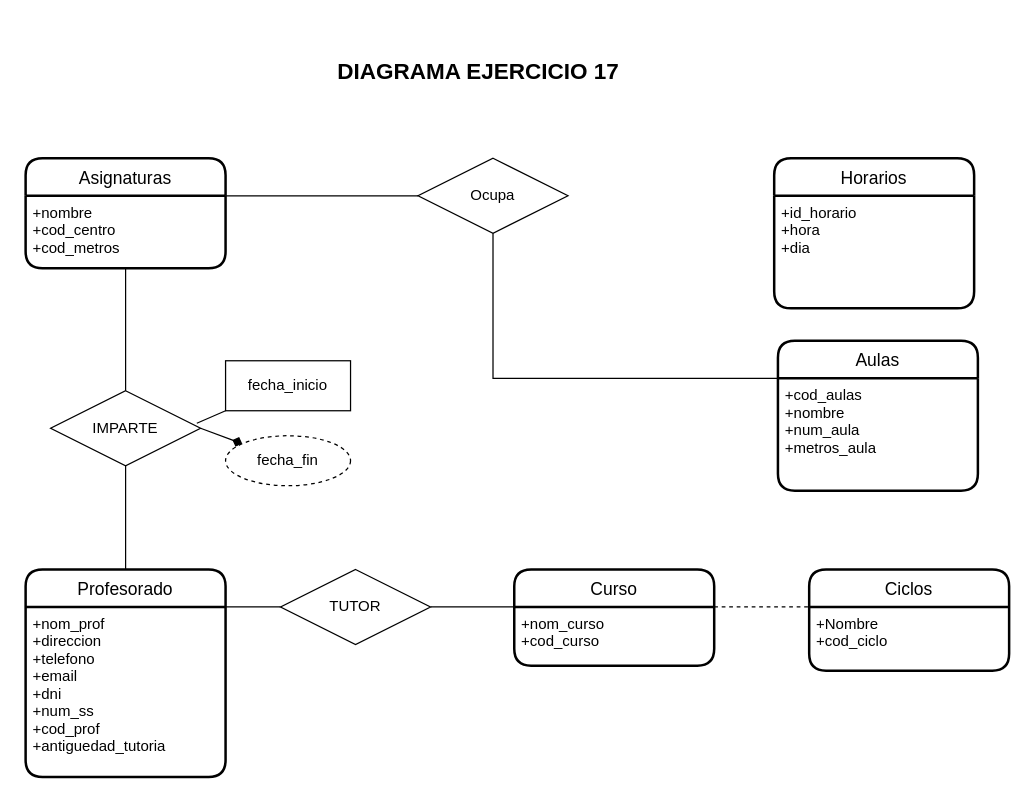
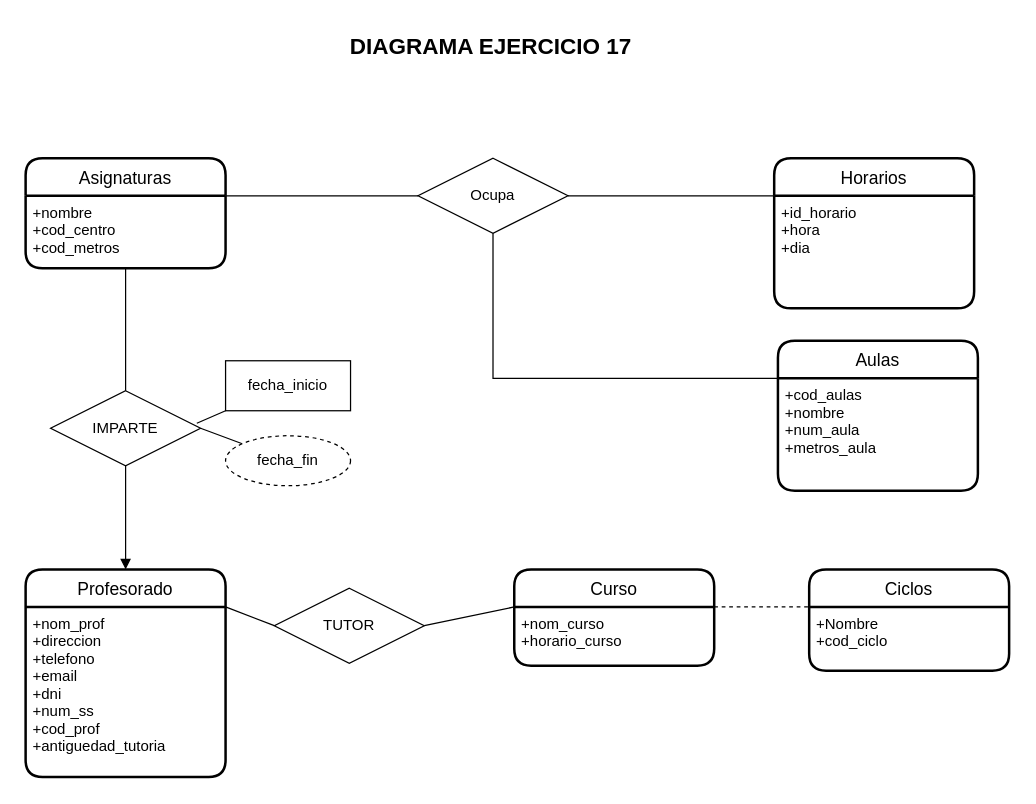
node "DIAGRAMA EJERCICIO 17": moved (478, 72) -> (491, 47)
edge "Ocupa" -- "Horarios": added
edge "IMPARTE" -> "fecha_fin": arrowhead diamond -> none
edge "IMPARTE" -- "Profesorado": arrowhead none -> block
node "TUTOR": moved (356, 607) -> (349, 626)
node "+nom_curso +cod_curso": label "+nom_curso +cod_curso" -> "+nom_curso +horario_curso"
